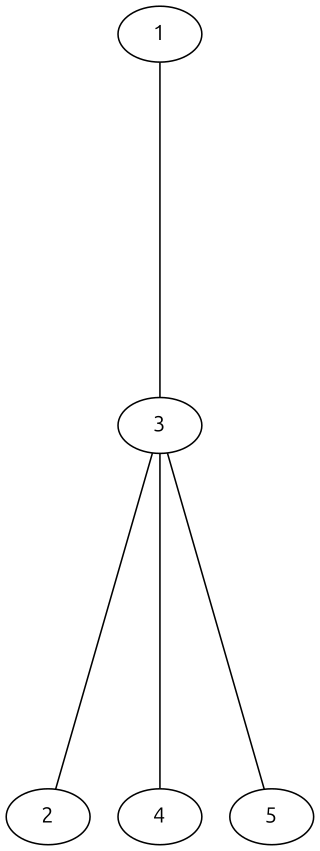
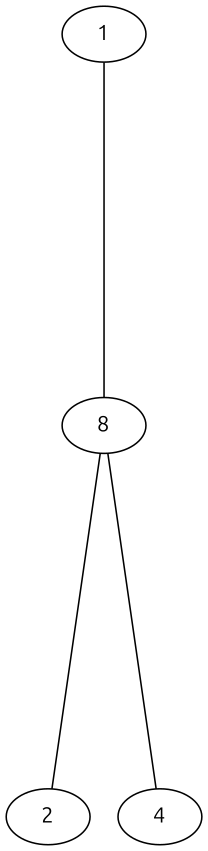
node "3": label "3" -> "8"
node "5": removed
